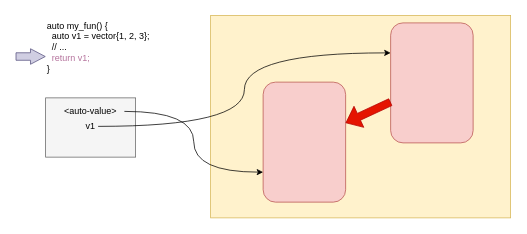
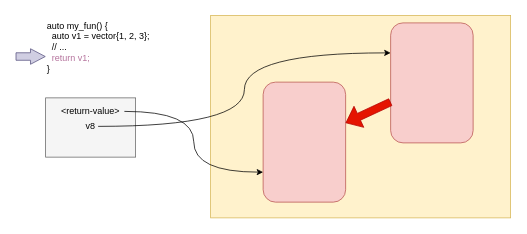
node "<auto-value>": label "<auto-value>" -> "<return-value>"
node "v1": label "v1" -> "v8"
